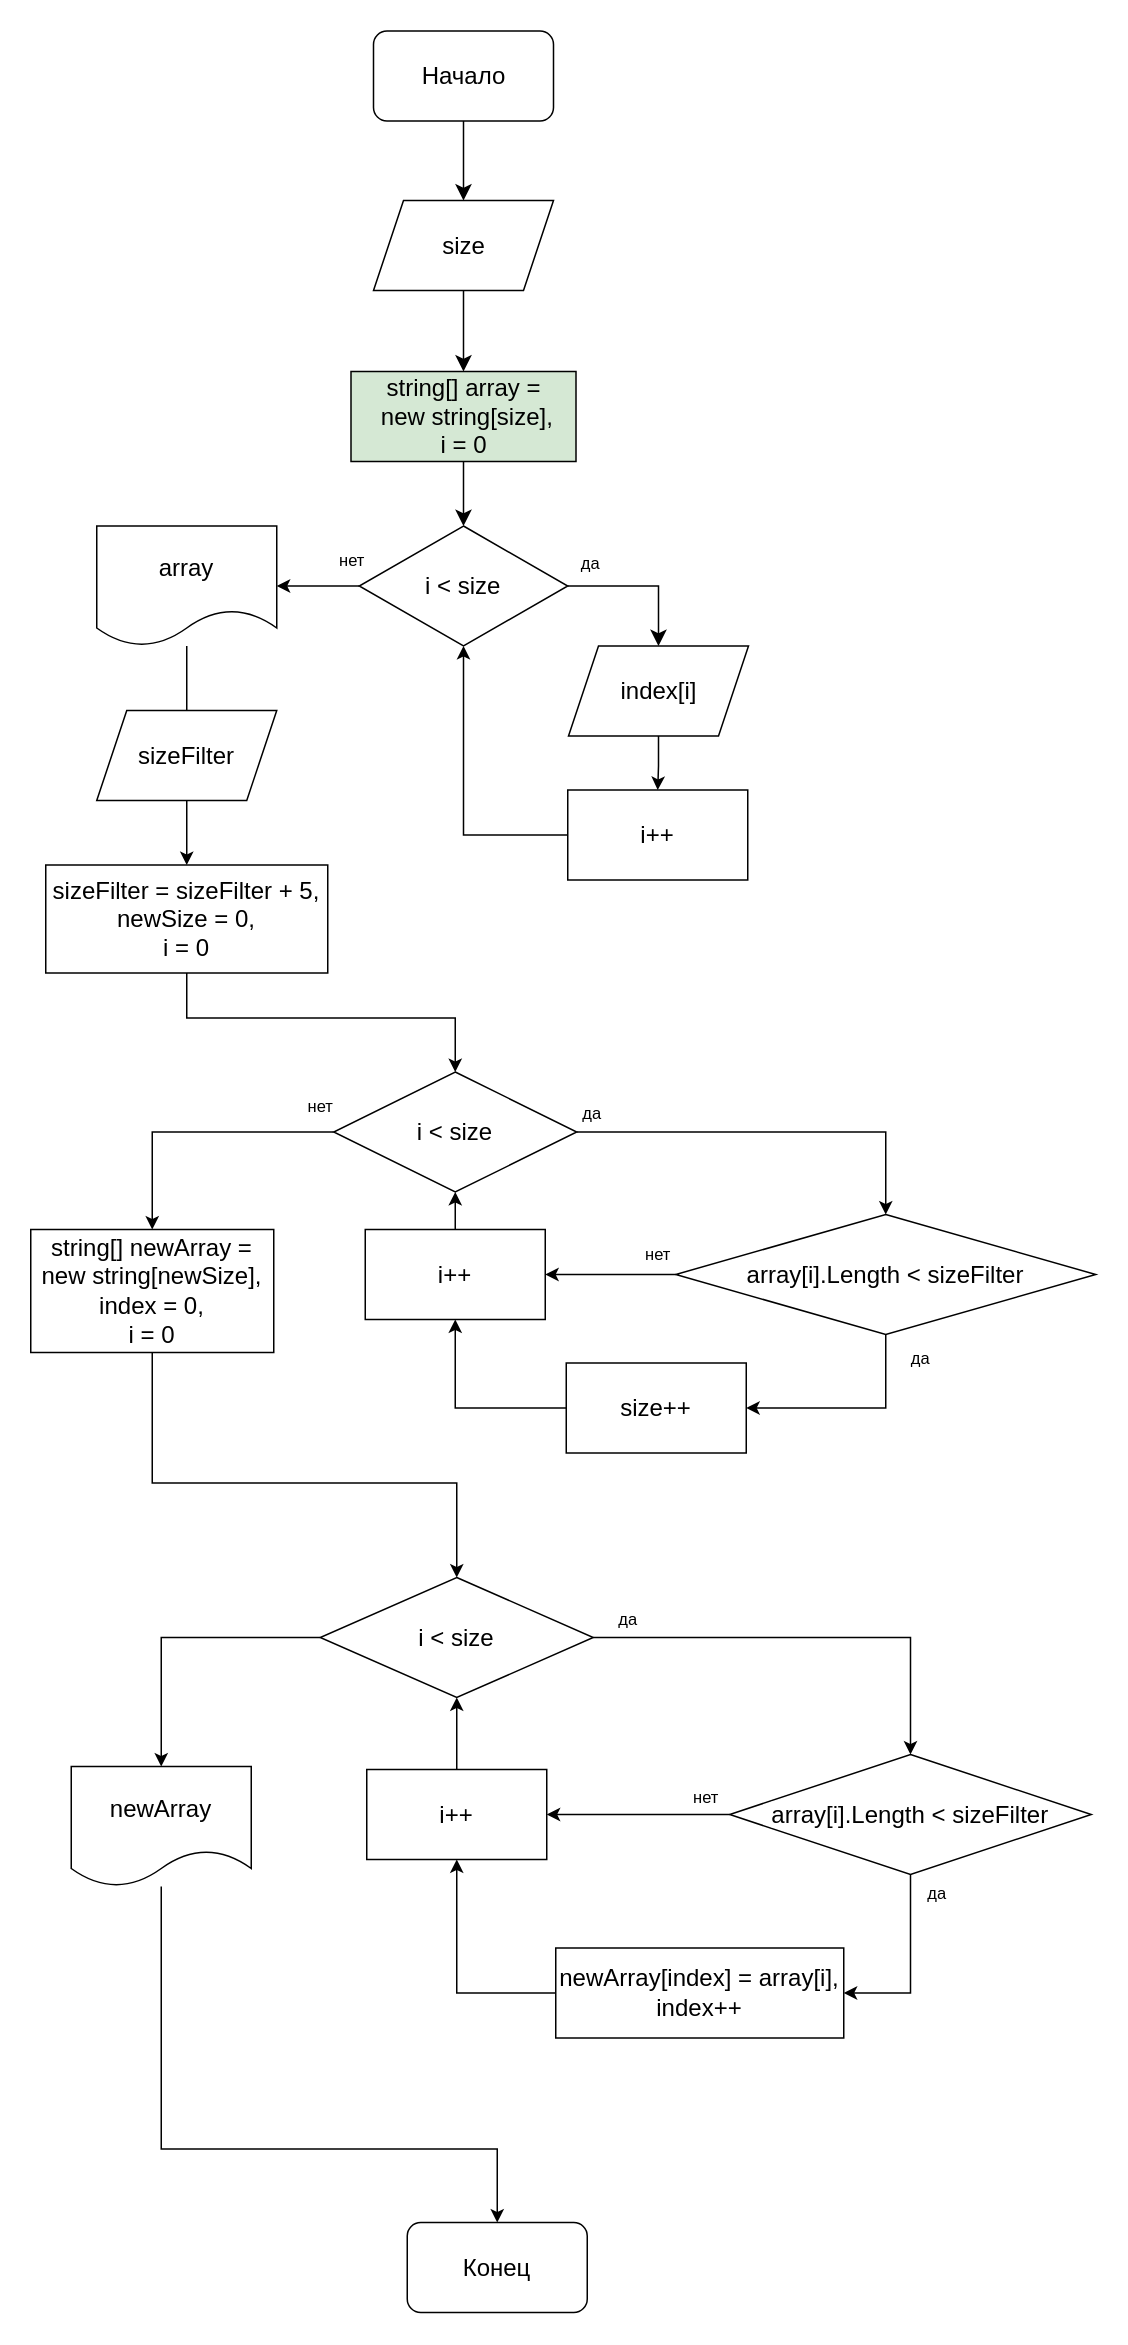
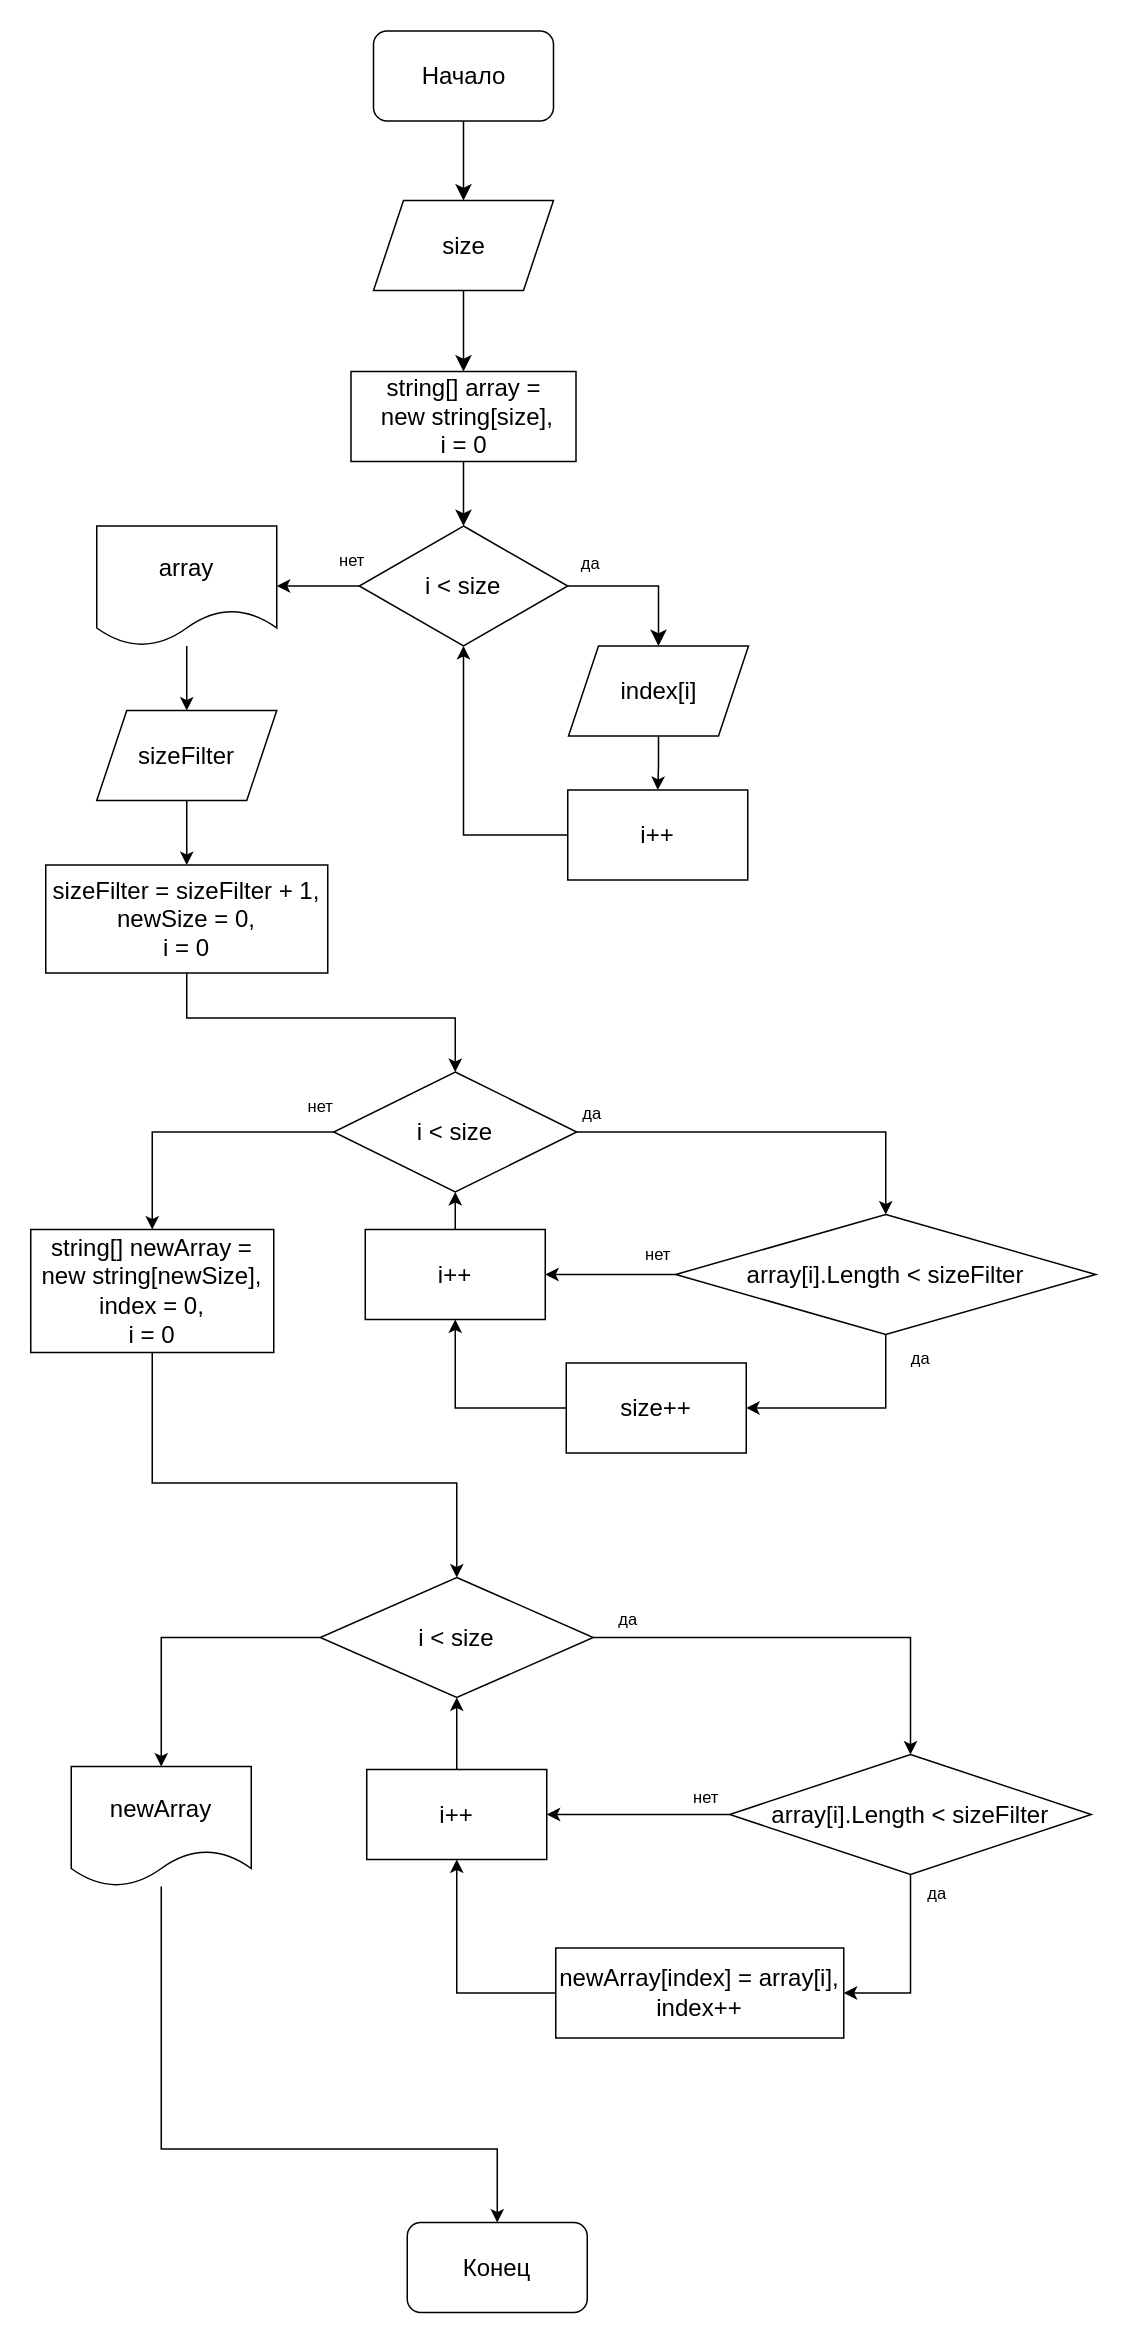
node "string[] array = new string[size], i = 0": fillcolor #d5e8d4 -> #ffffff
edge "array" -- "sizeFilter": arrowhead none -> classic
node "sizeFilter = sizeFilter + 5, newSize = 0, i = 0": label "sizeFilter = sizeFilter + 5, newSize = 0, i = 0" -> "sizeFilter = sizeFilter + 1, newSize = 0, i = 0"
